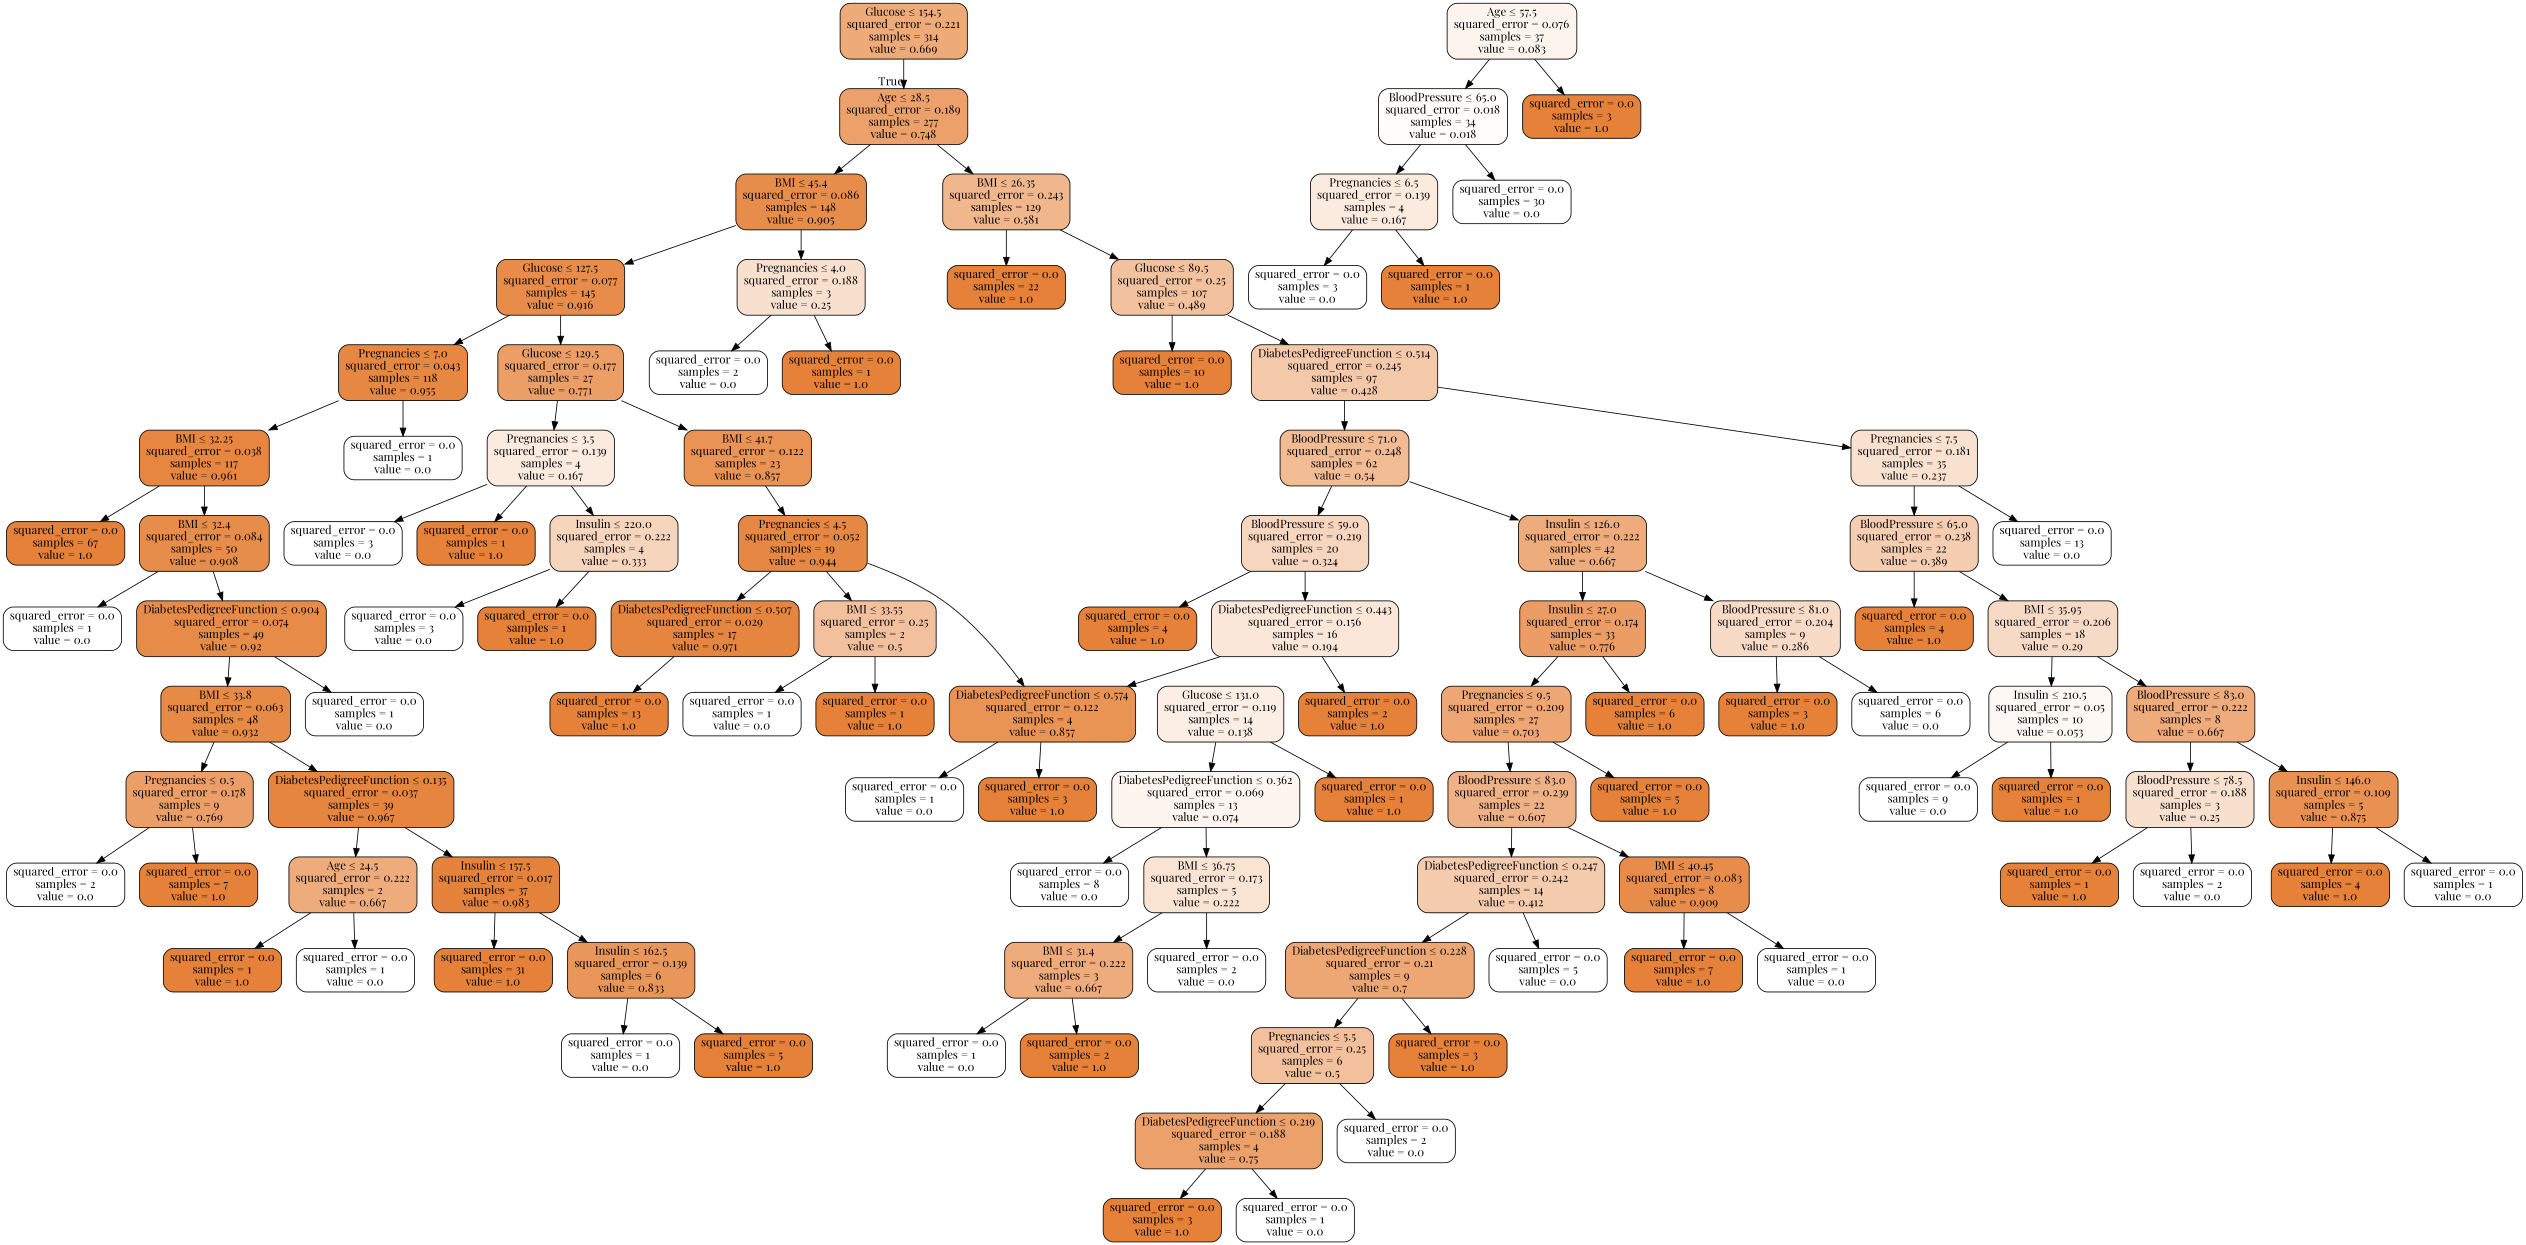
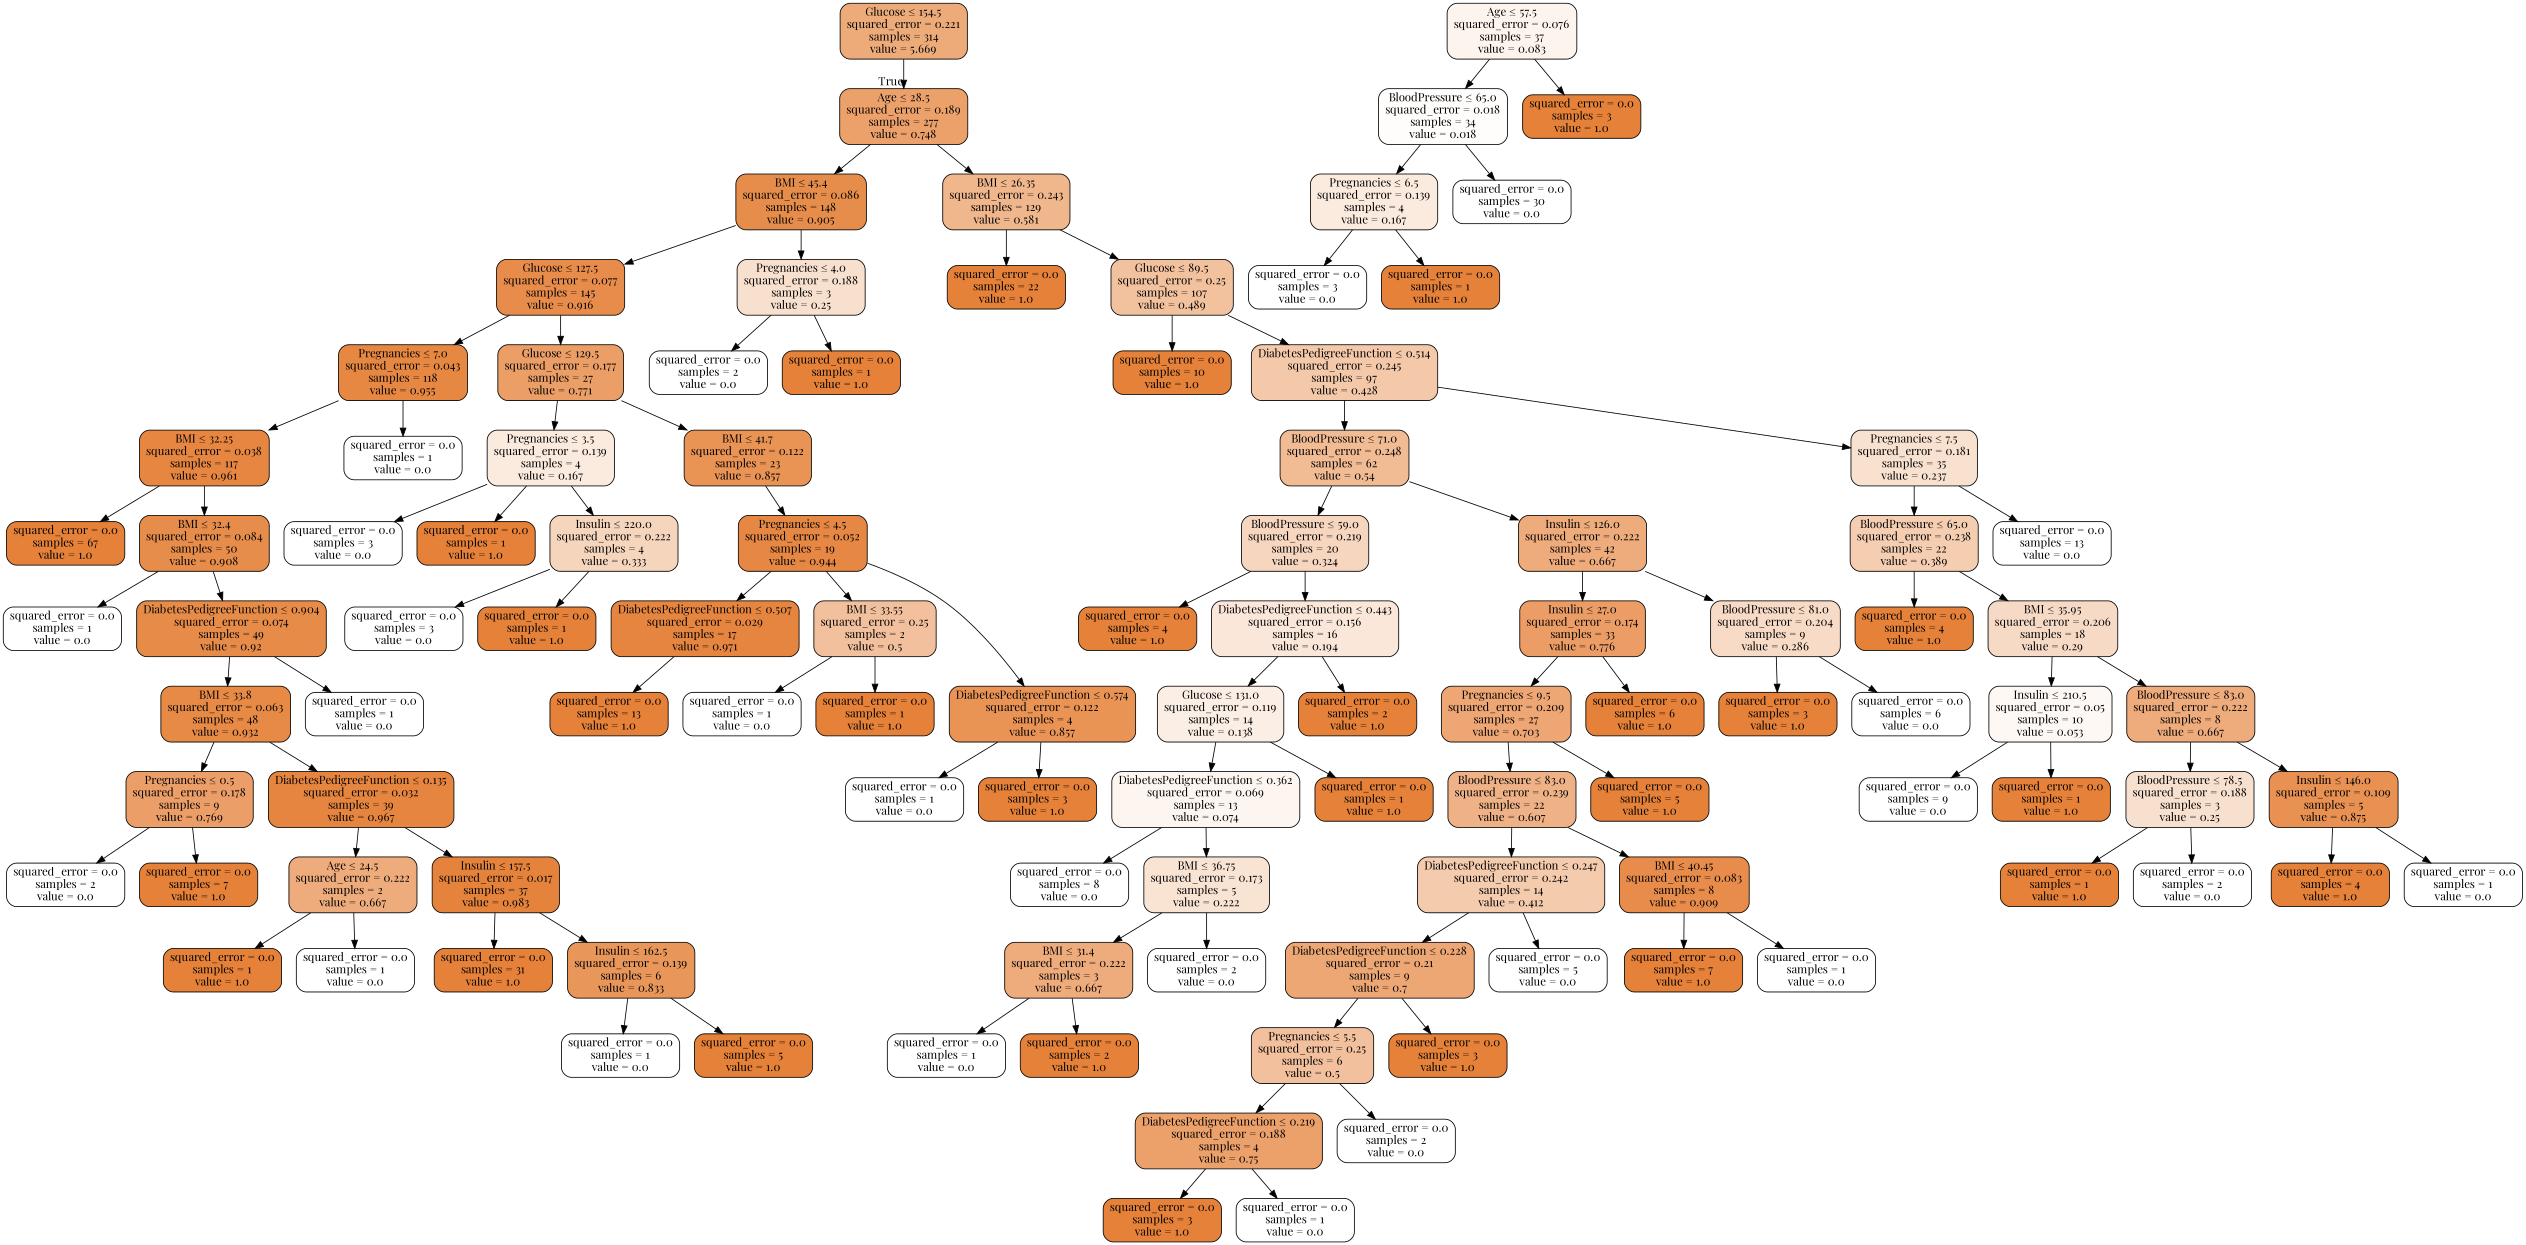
node "Glucose ≤ 154.5": text "value = 0.669" -> "value = 5.669"
edge "DiabetesPedigreeFunction ≤ 0.443" -> "DiabetesPedigreeFunction ≤ 0.574": now "DiabetesPedigreeFunction ≤ 0.443" -> "Glucose ≤ 131.0"
node "DiabetesPedigreeFunction ≤ 0.135": text "squared_error = 0.037" -> "squared_error = 0.032"
